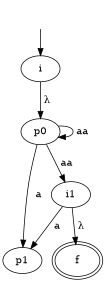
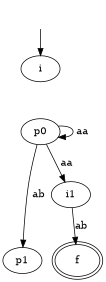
edge "i" -> "p0": removed, label "λ"
edge "p0" -> "p1": label " a" -> " ab"
edge "i1" -> "p1": removed, label "a"
edge "i1" -> "f": label " λ" -> " ab"
